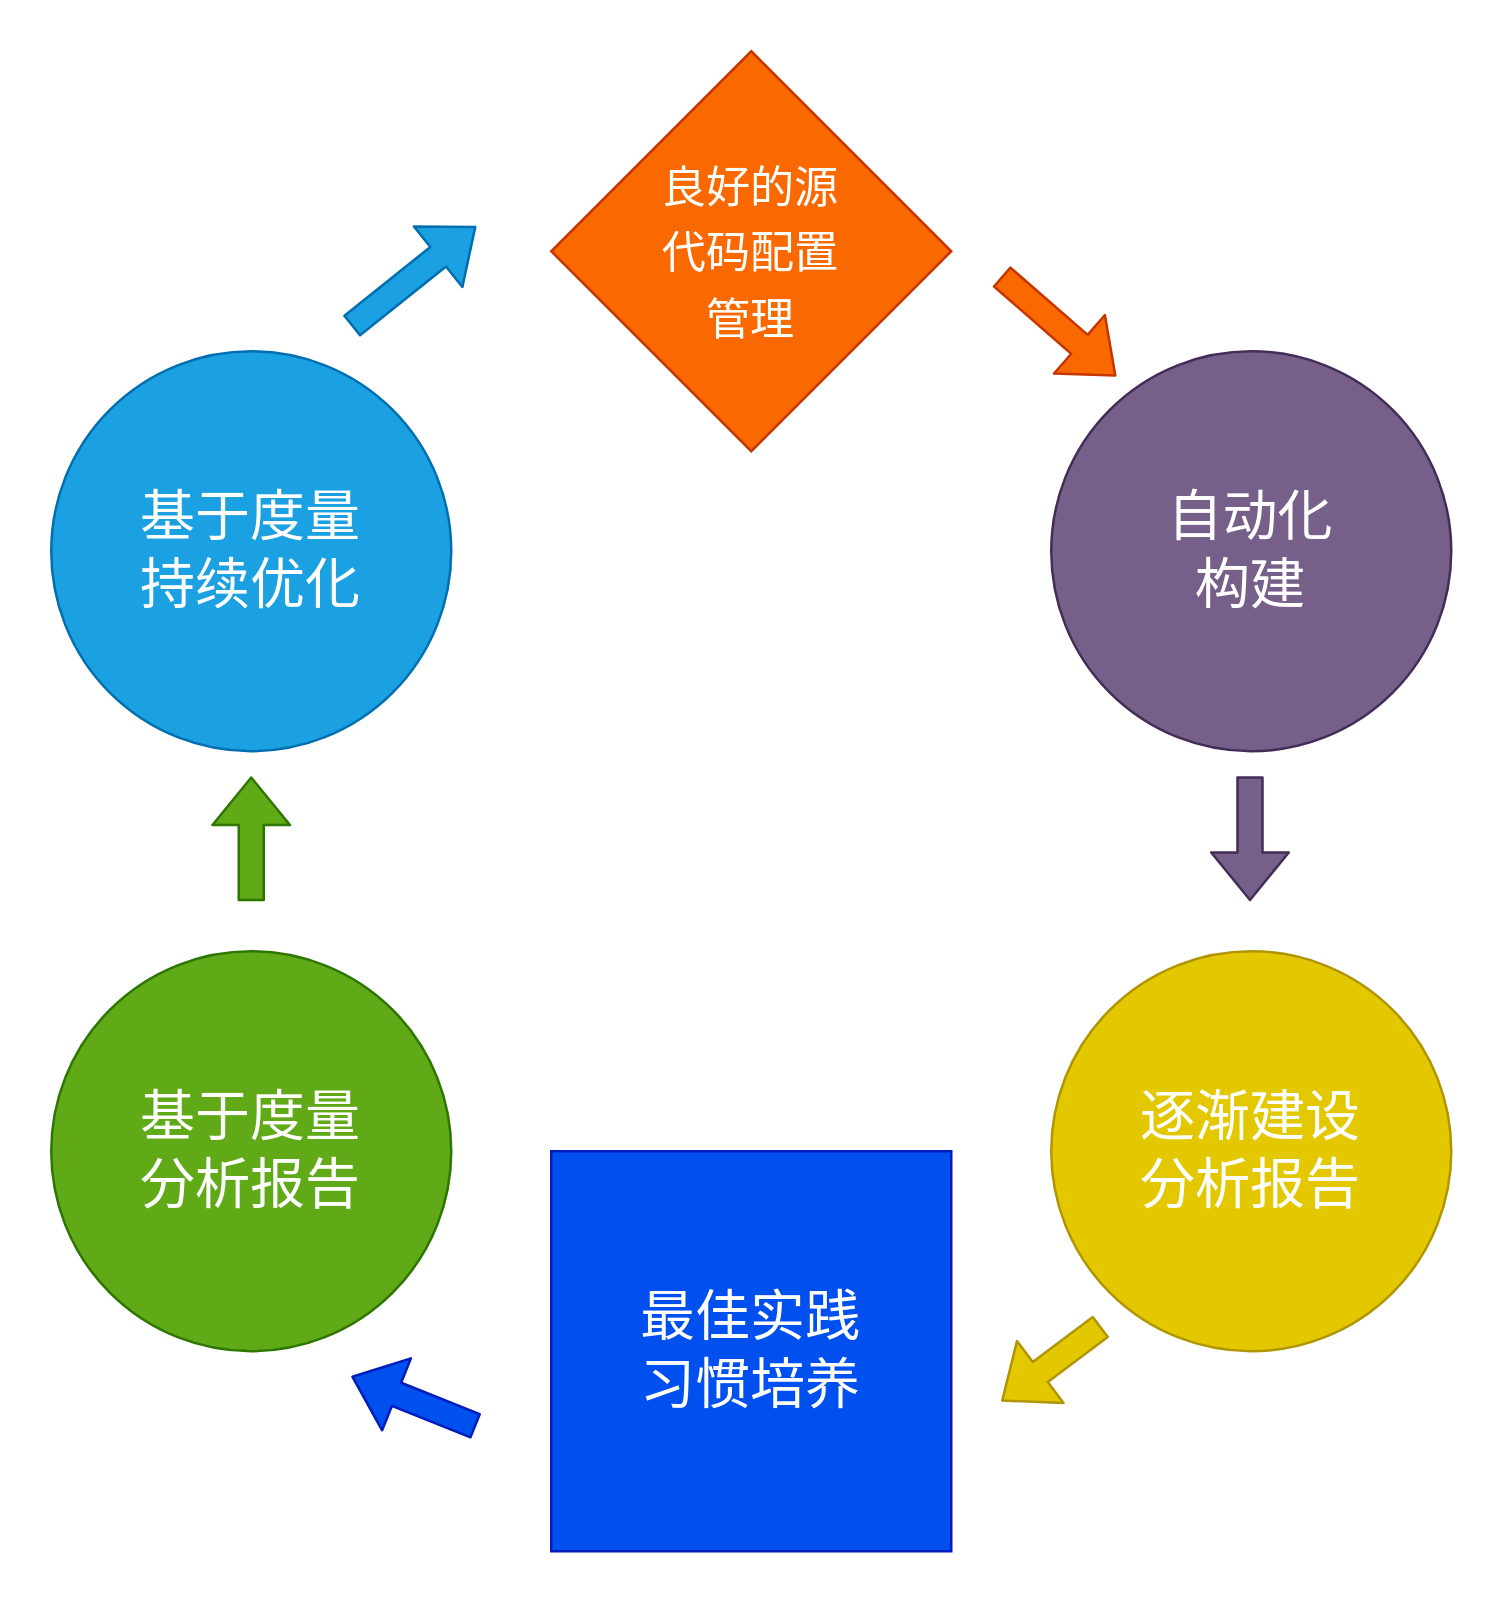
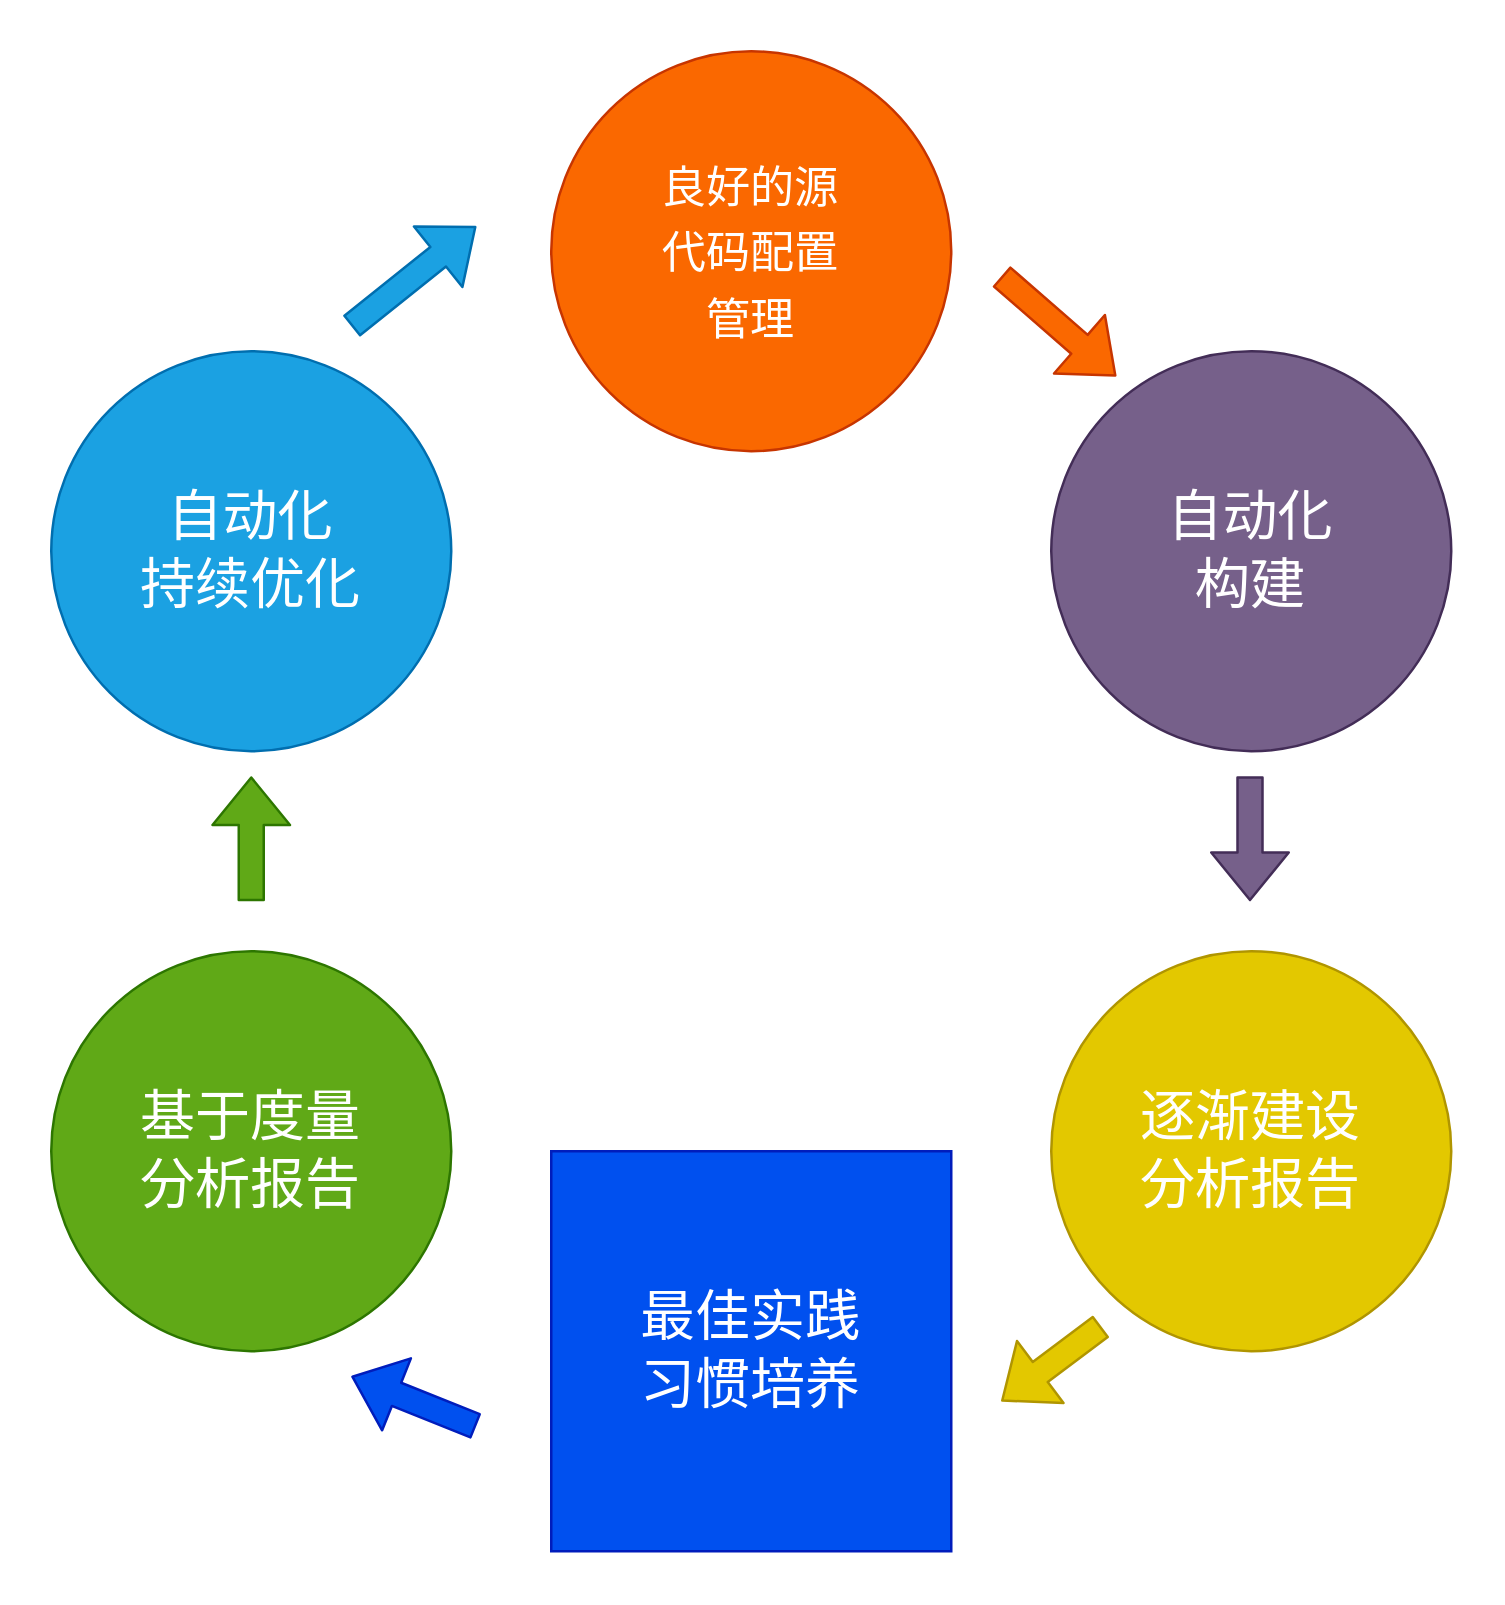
node "良好的源 代码配置 管理": shape diamond -> ellipse
node "基于度量 持续优化": label "基于度量 持续优化" -> "自动化 持续优化"
